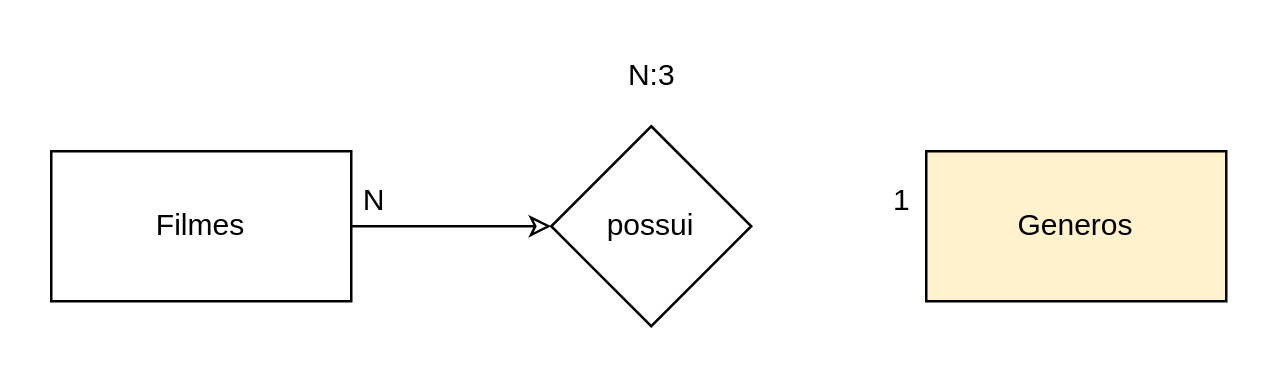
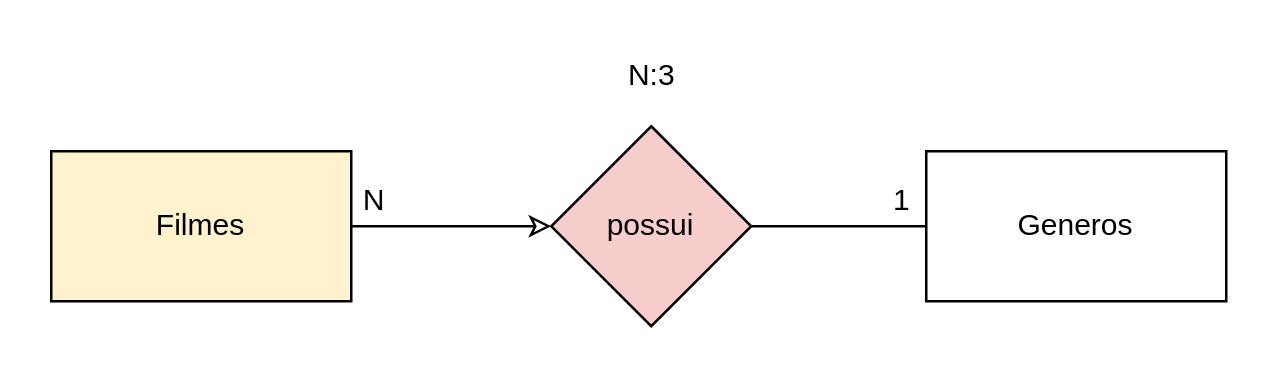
node "Filmes": fillcolor #ffffff -> #fff2cc
node "possui": fillcolor #ffffff -> #f8cecc
edge "possui" -- "Generos": added
node "Generos": fillcolor #fff2cc -> #ffffff
